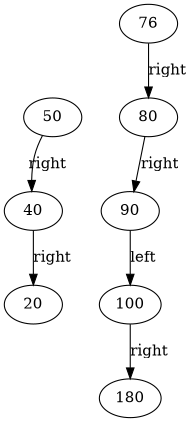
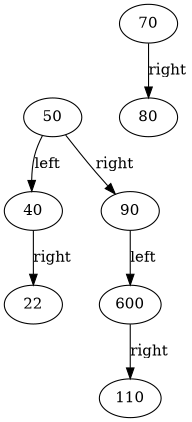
node "76": label "76" -> "70"
edge "80" -> "90": now "50" -> "90"
edge "50" -> "40": label "right" -> "left"
node "20": label "20" -> "22"
node "100": label "100" -> "600"
node "180": label "180" -> "110"
